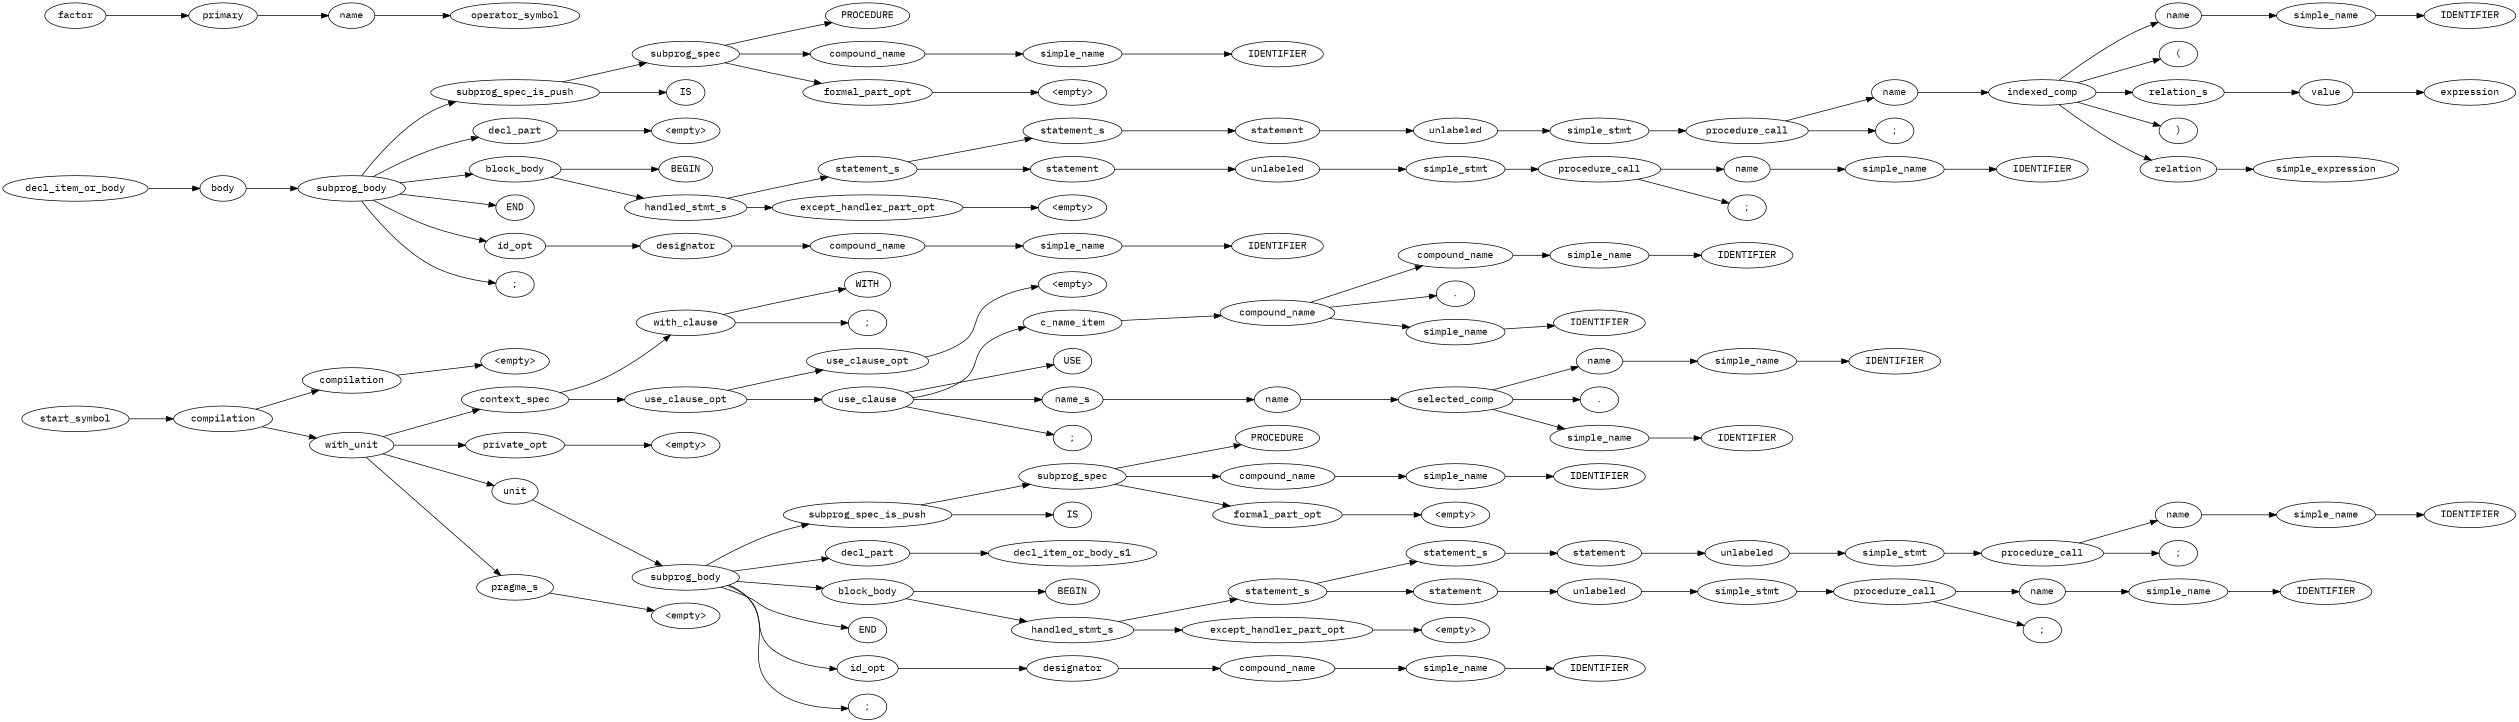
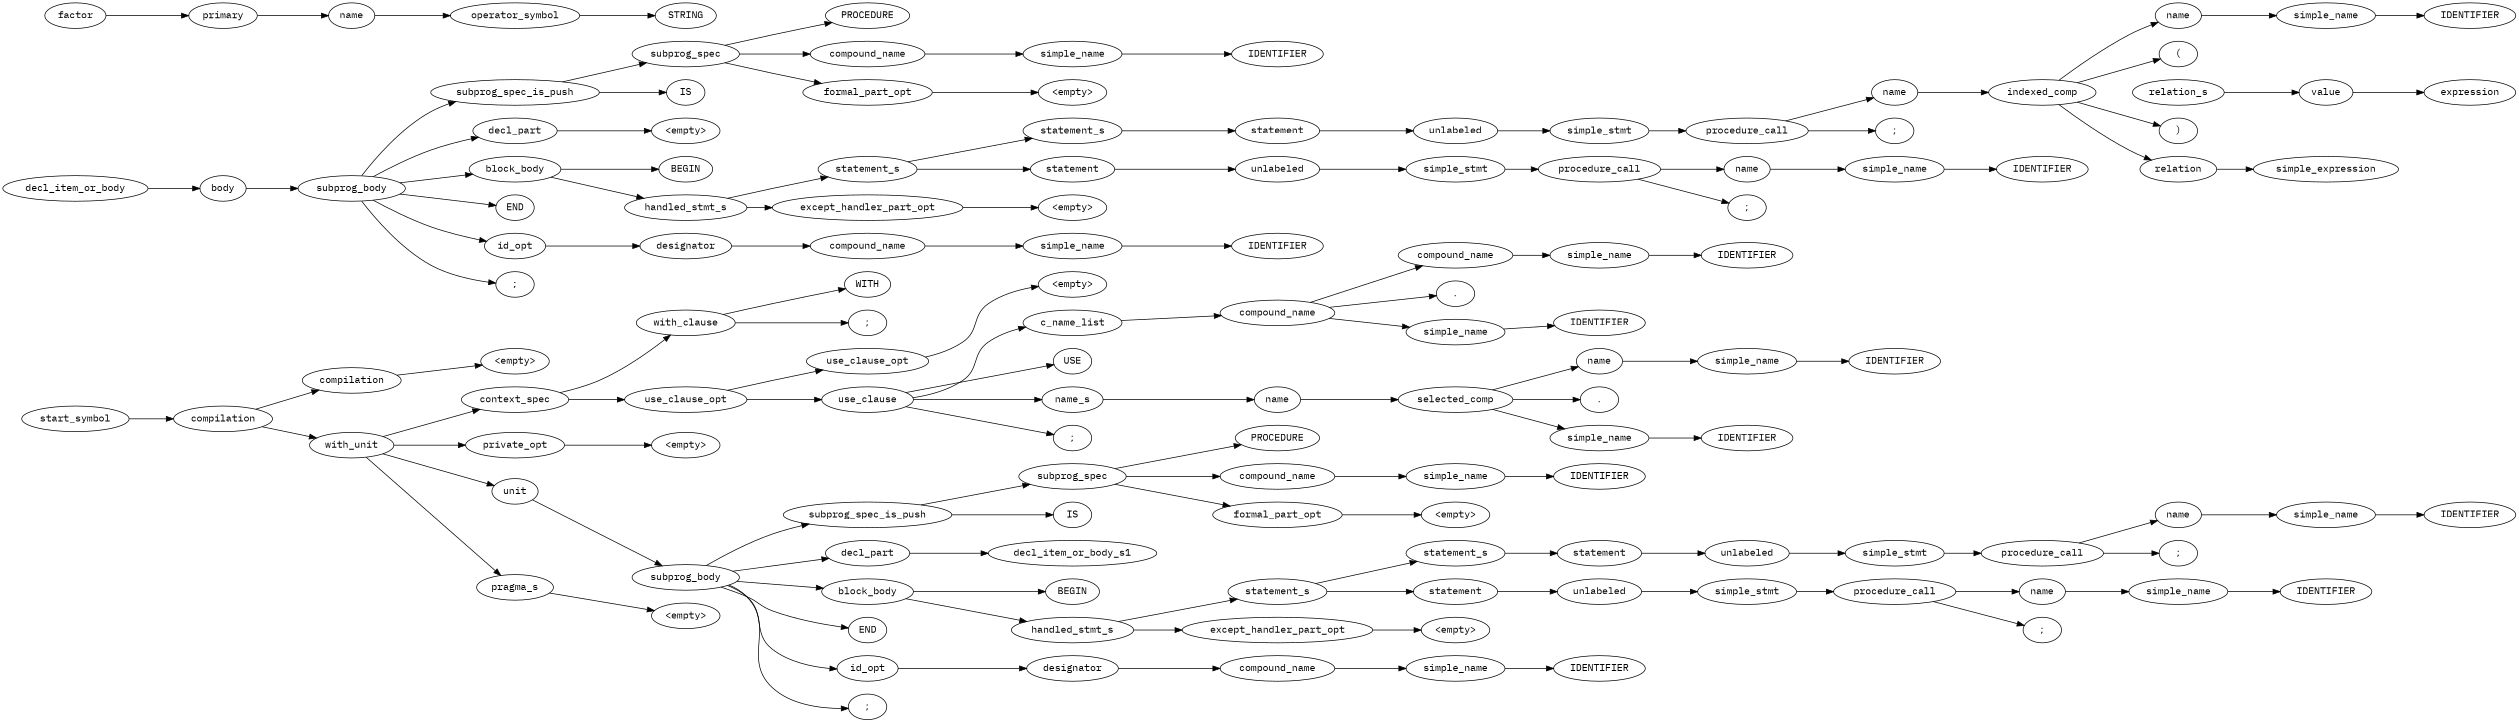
node "STRING": added
edge "indexed_comp" -> "relation_s": removed
node "c_name_item": label "c_name_item" -> "c_name_list"
